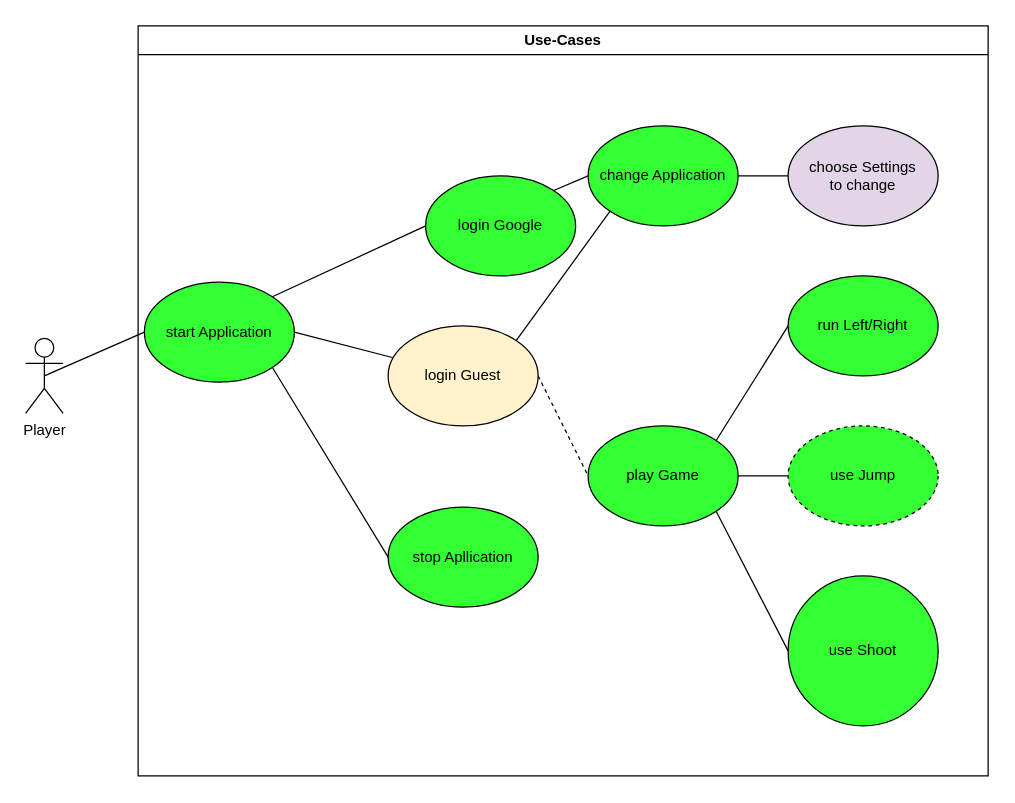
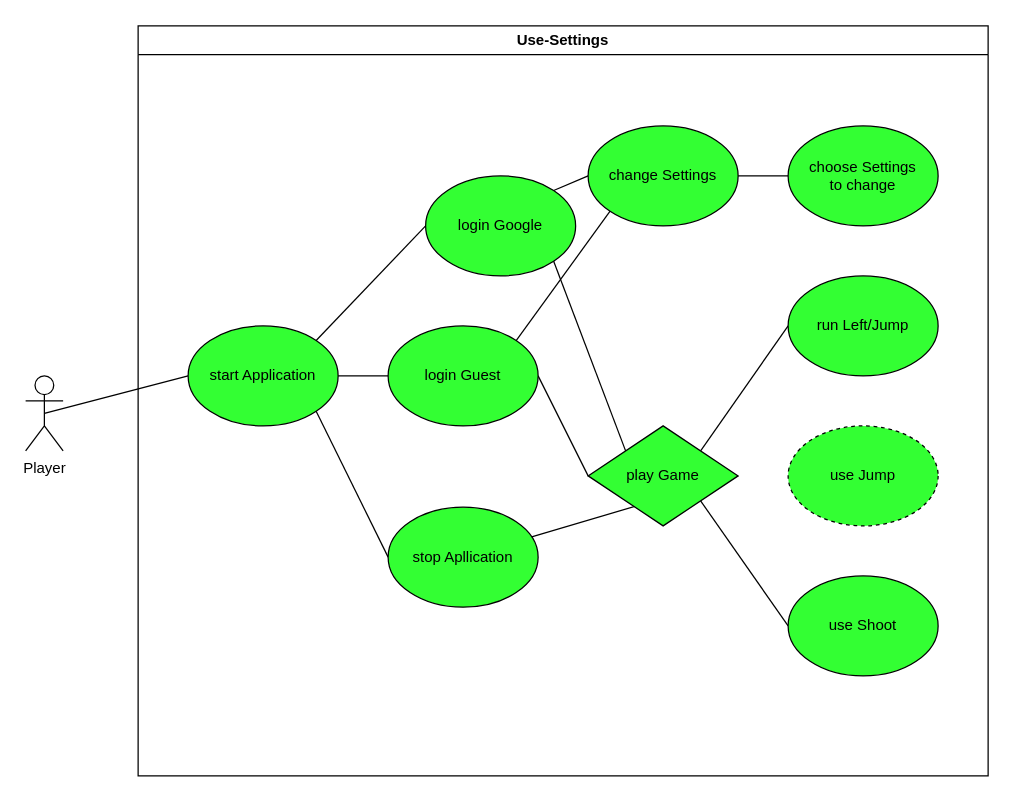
node "Use-Cases": label "Use-Cases" -> "Use-Settings"
node "change Application": label "change Application" -> "change Settings"
node "choose Settings to change": fillcolor #e1d5e7 -> #33ff33
node "run Left/Right": label "run Left/Right" -> "run Left/Jump"
node "start Application": moved (219, 332) -> (263, 376)
edge "login Google" -- "play Game": added
node "Player": moved (44, 376) -> (44, 413)
node "login Guest": fillcolor #fff2cc -> #33ff33
edge "login Guest" -- "play Game": style dashed -> solid
node "play Game": shape ellipse -> diamond
edge "play Game" -- "use Jump": now "play Game" -- "stop Apllication"
node "use Shoot": size 150x150 -> 150x100
